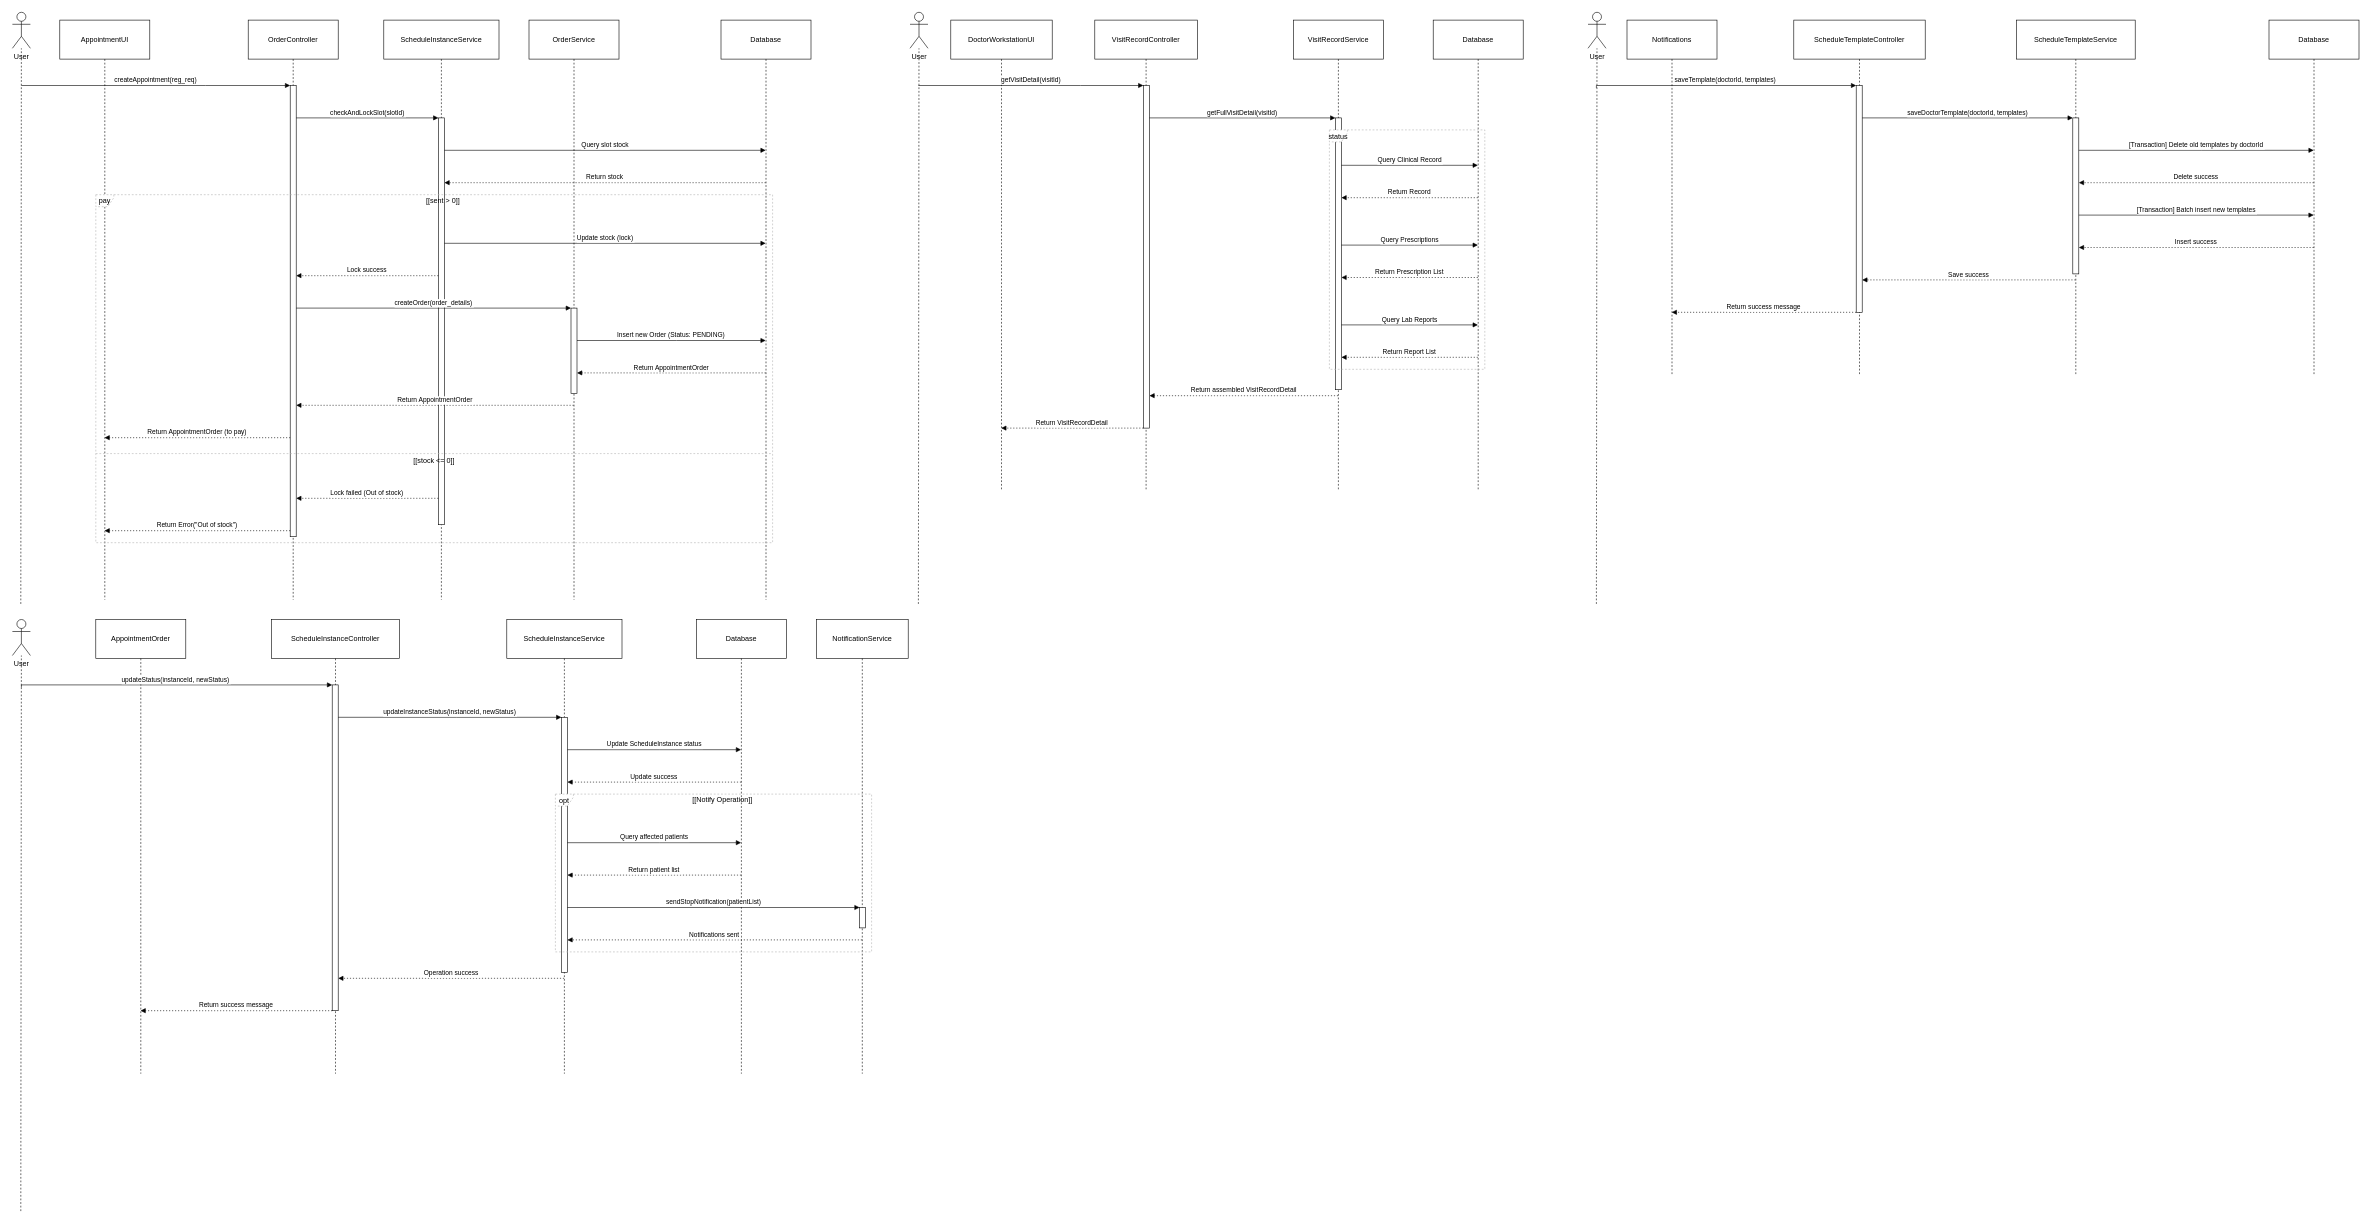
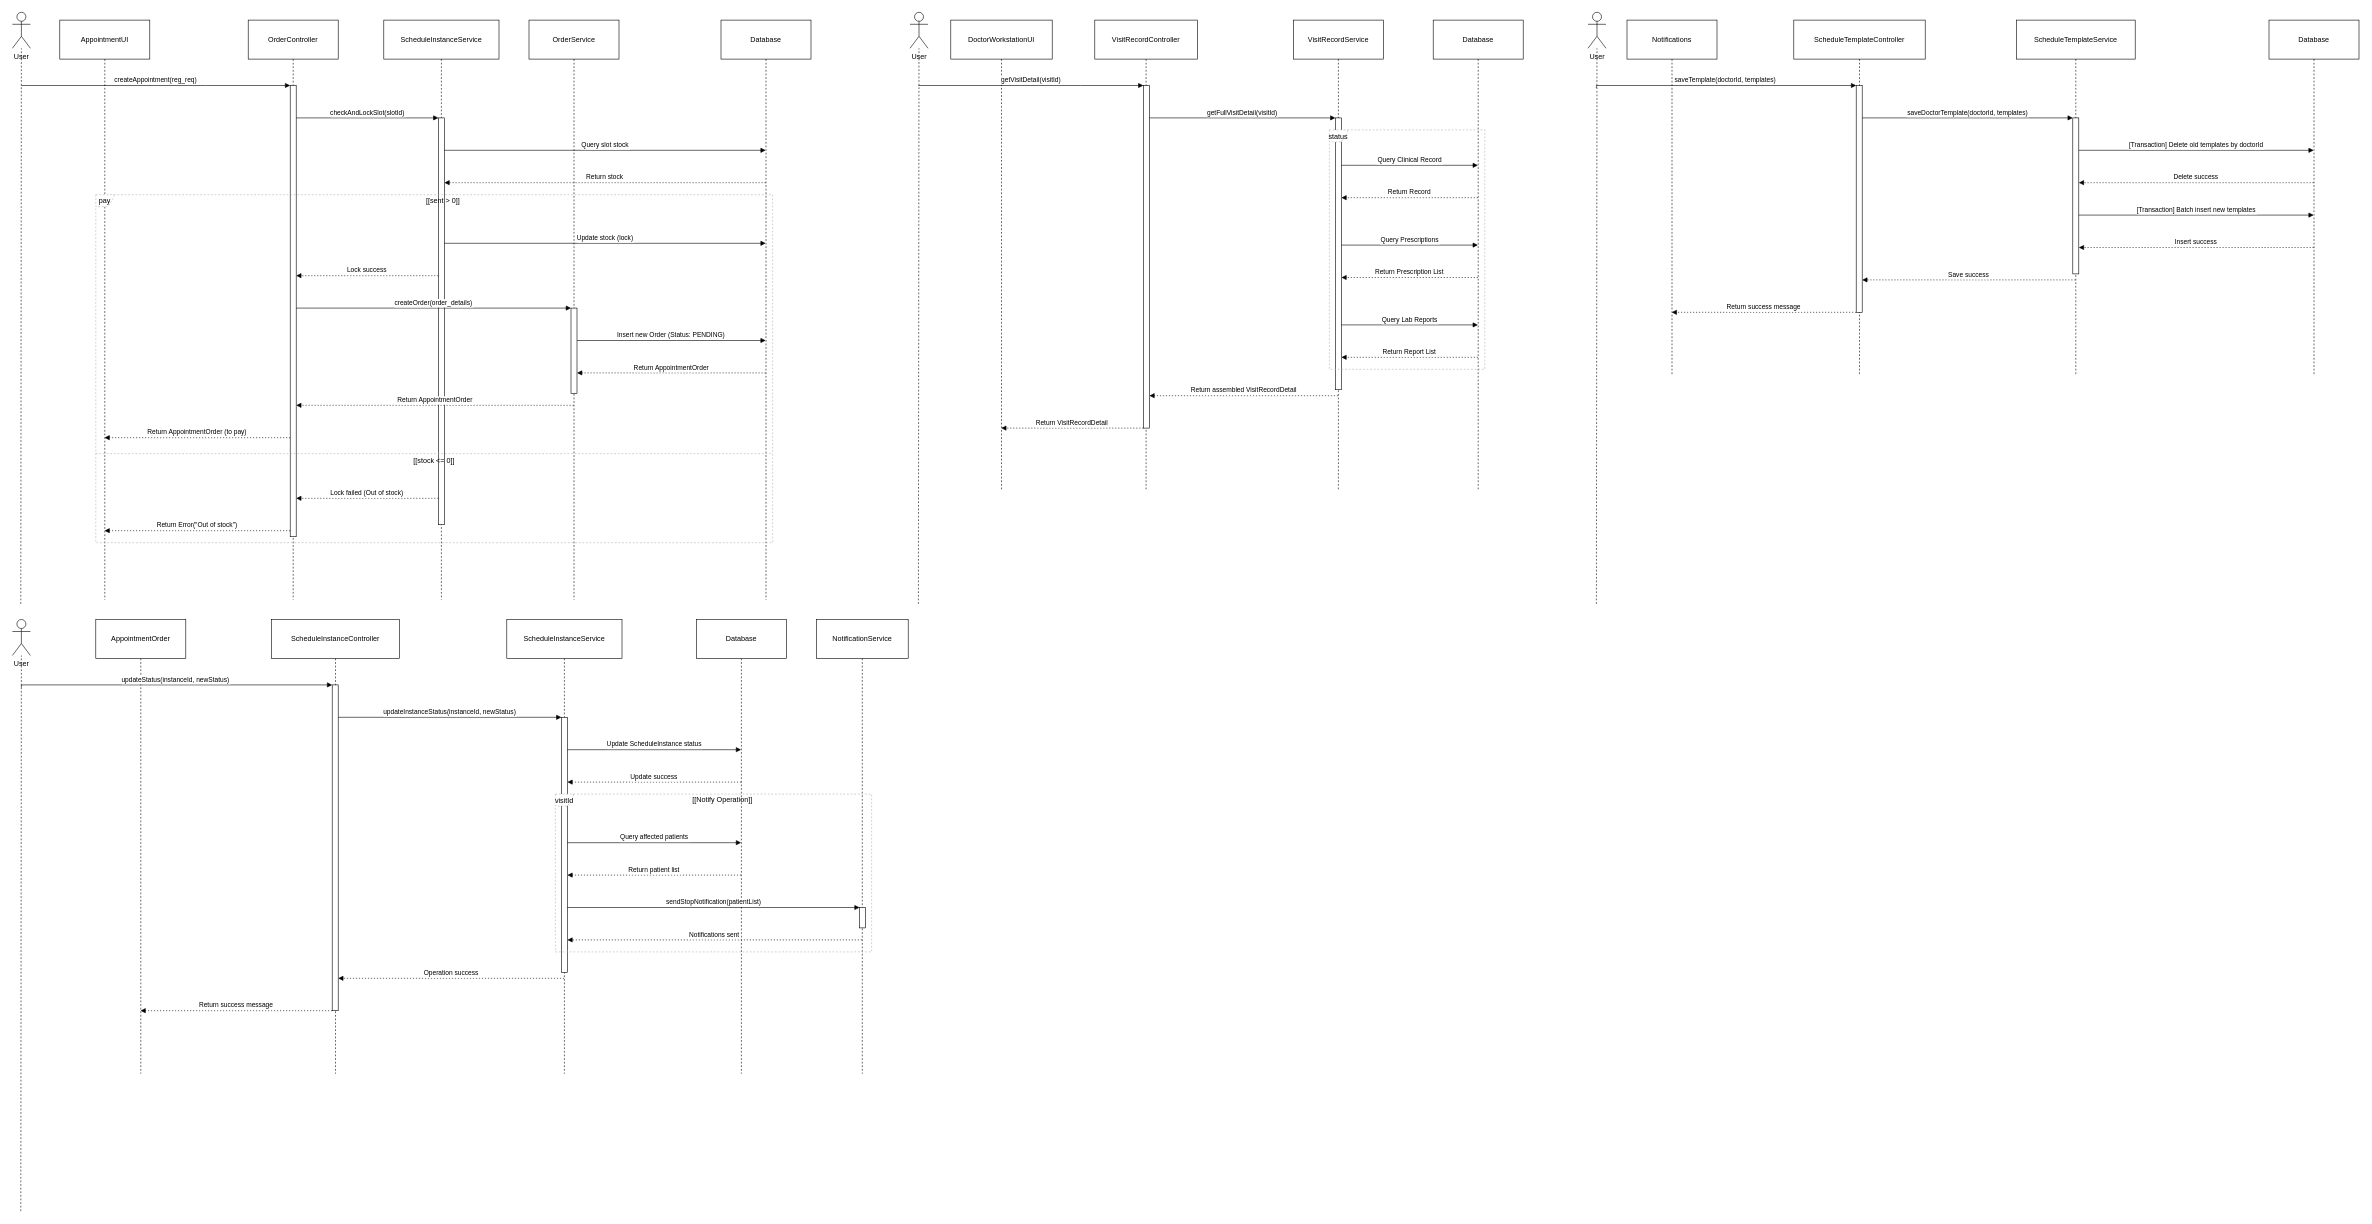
node "opt": label "opt" -> "visitId"
